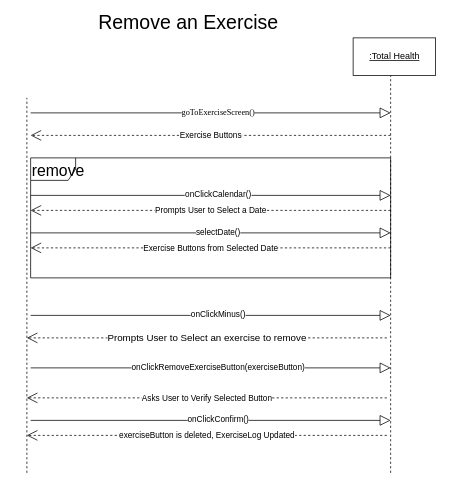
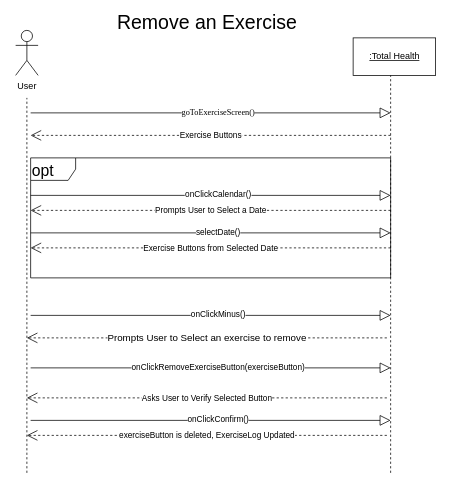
node "Remove an Exercise": moved (188, 23) -> (207, 23)
node "User": added
node "remove": label "remove" -> "opt"
